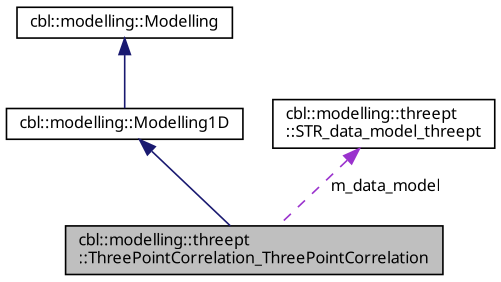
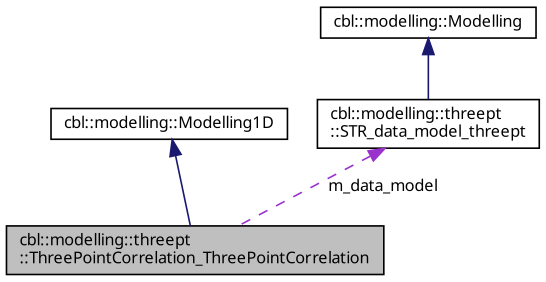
edge "cbl::modelling::Modelling1D" -> "cbl::modelling::Modelling": now "cbl::modelling::threept ::STR_data_model_threept" -> "cbl::modelling::Modelling"
